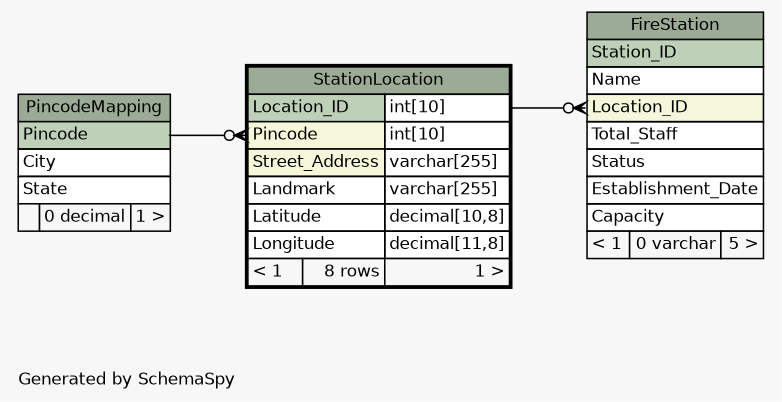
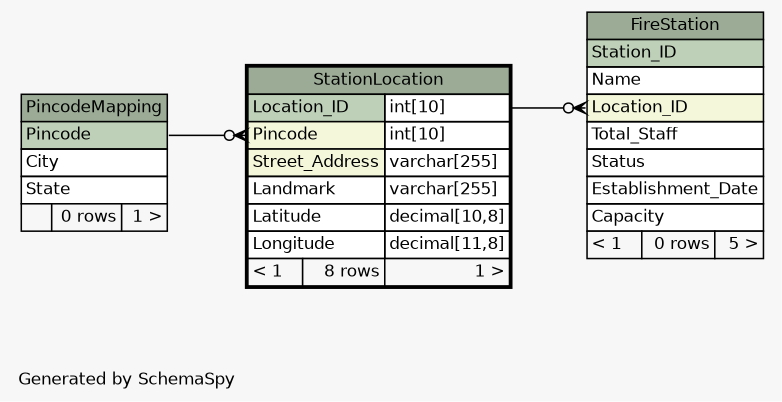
node "PincodeMapping": text "0 decimal" -> "0 rows"
node "FireStation": text "0 varchar" -> "0 rows"
